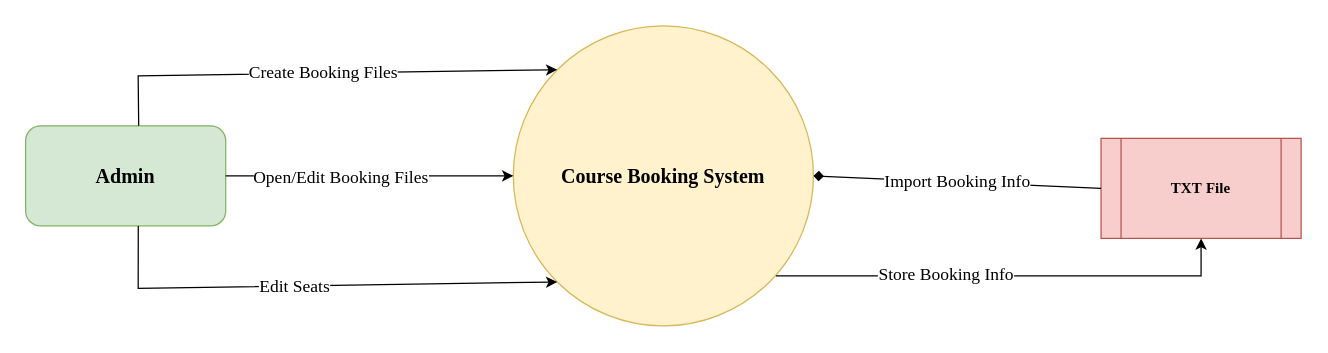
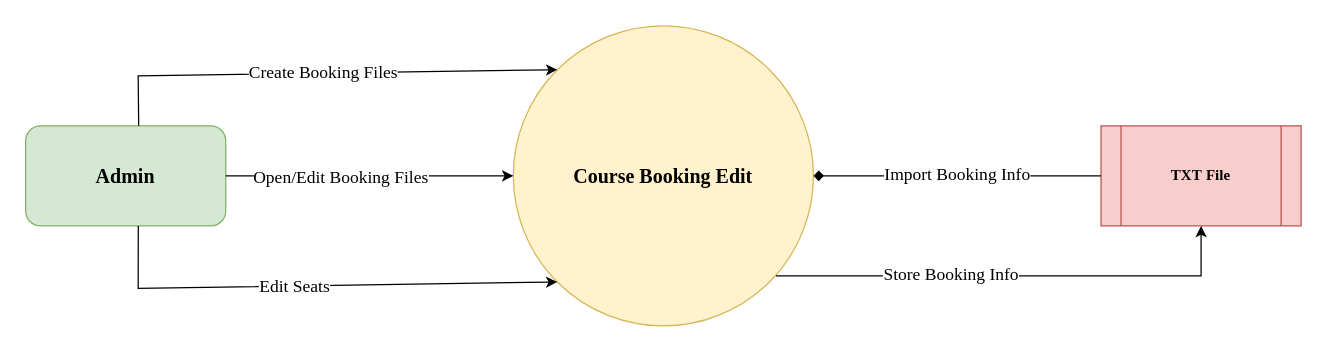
node "Course Booking System": label "Course Booking System" -> "Course Booking Edit"
node "TXT File": moved (1201, 188) -> (1201, 176)
